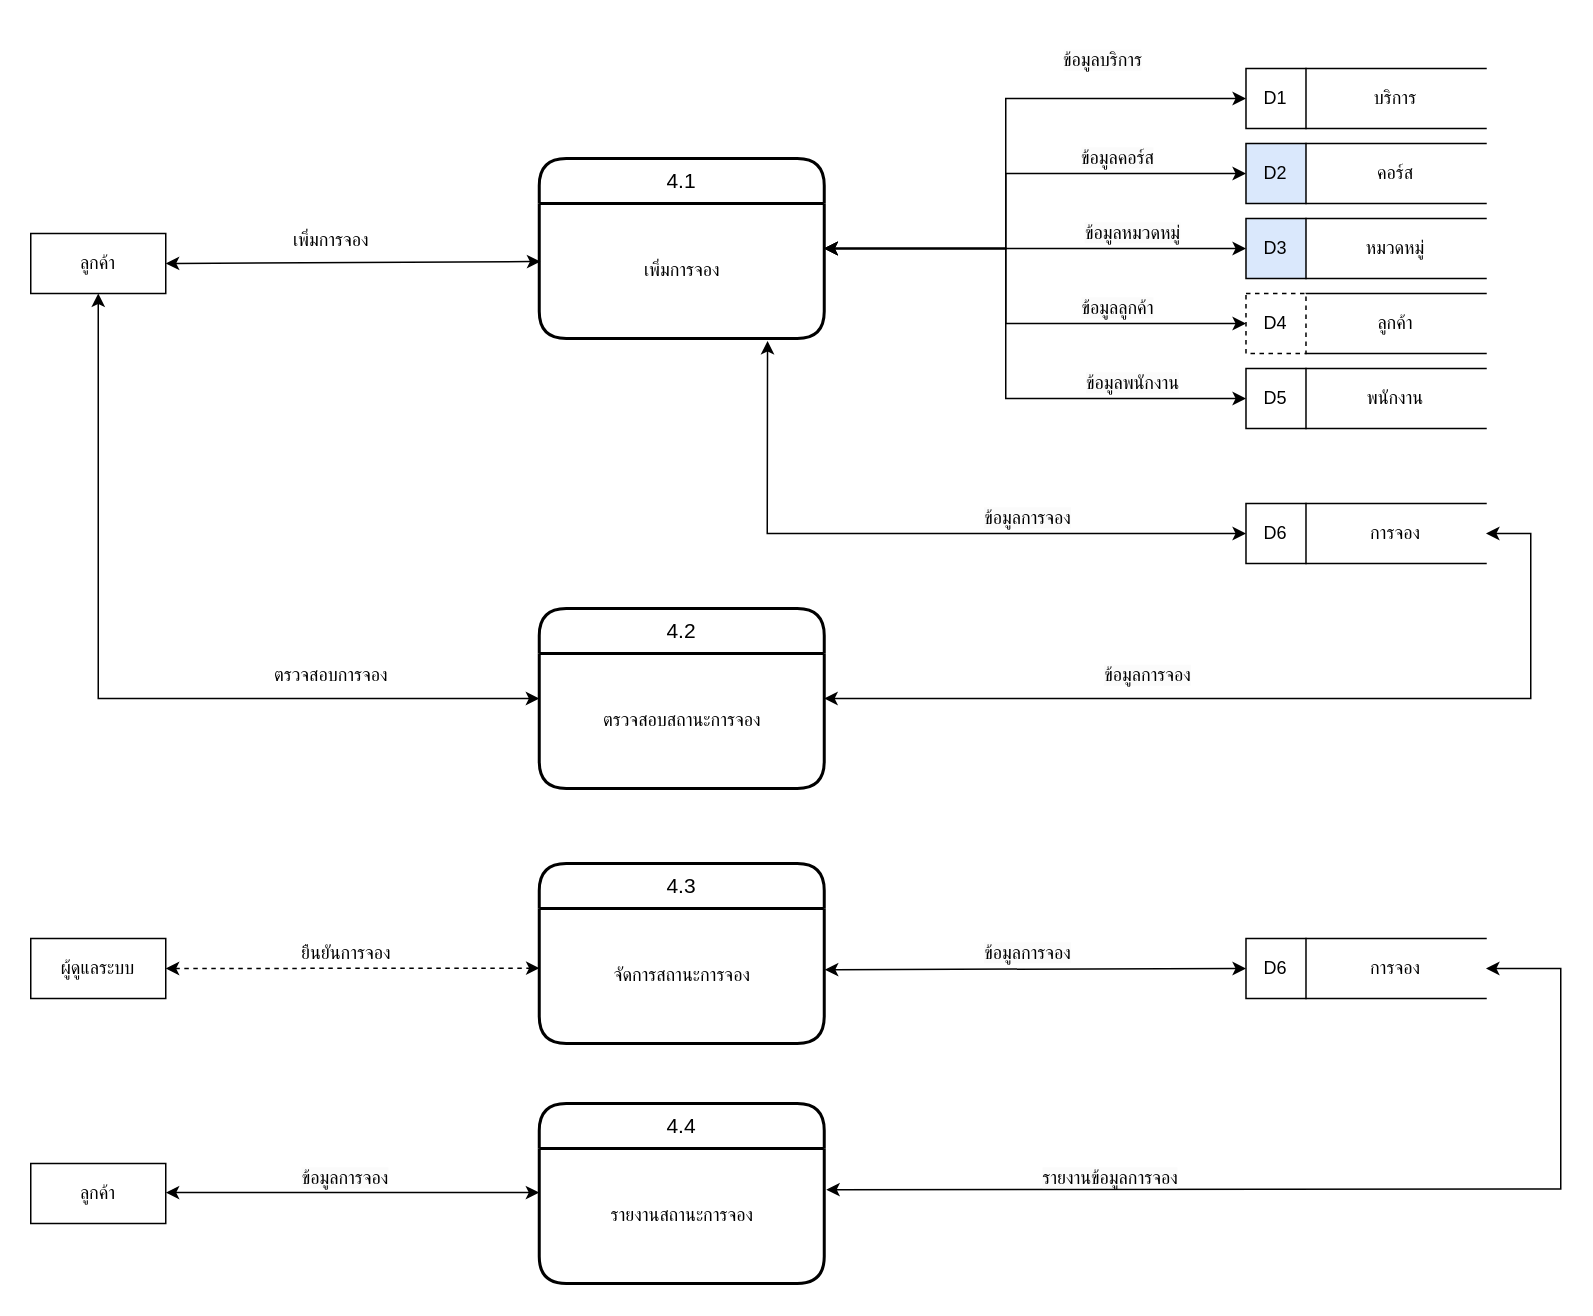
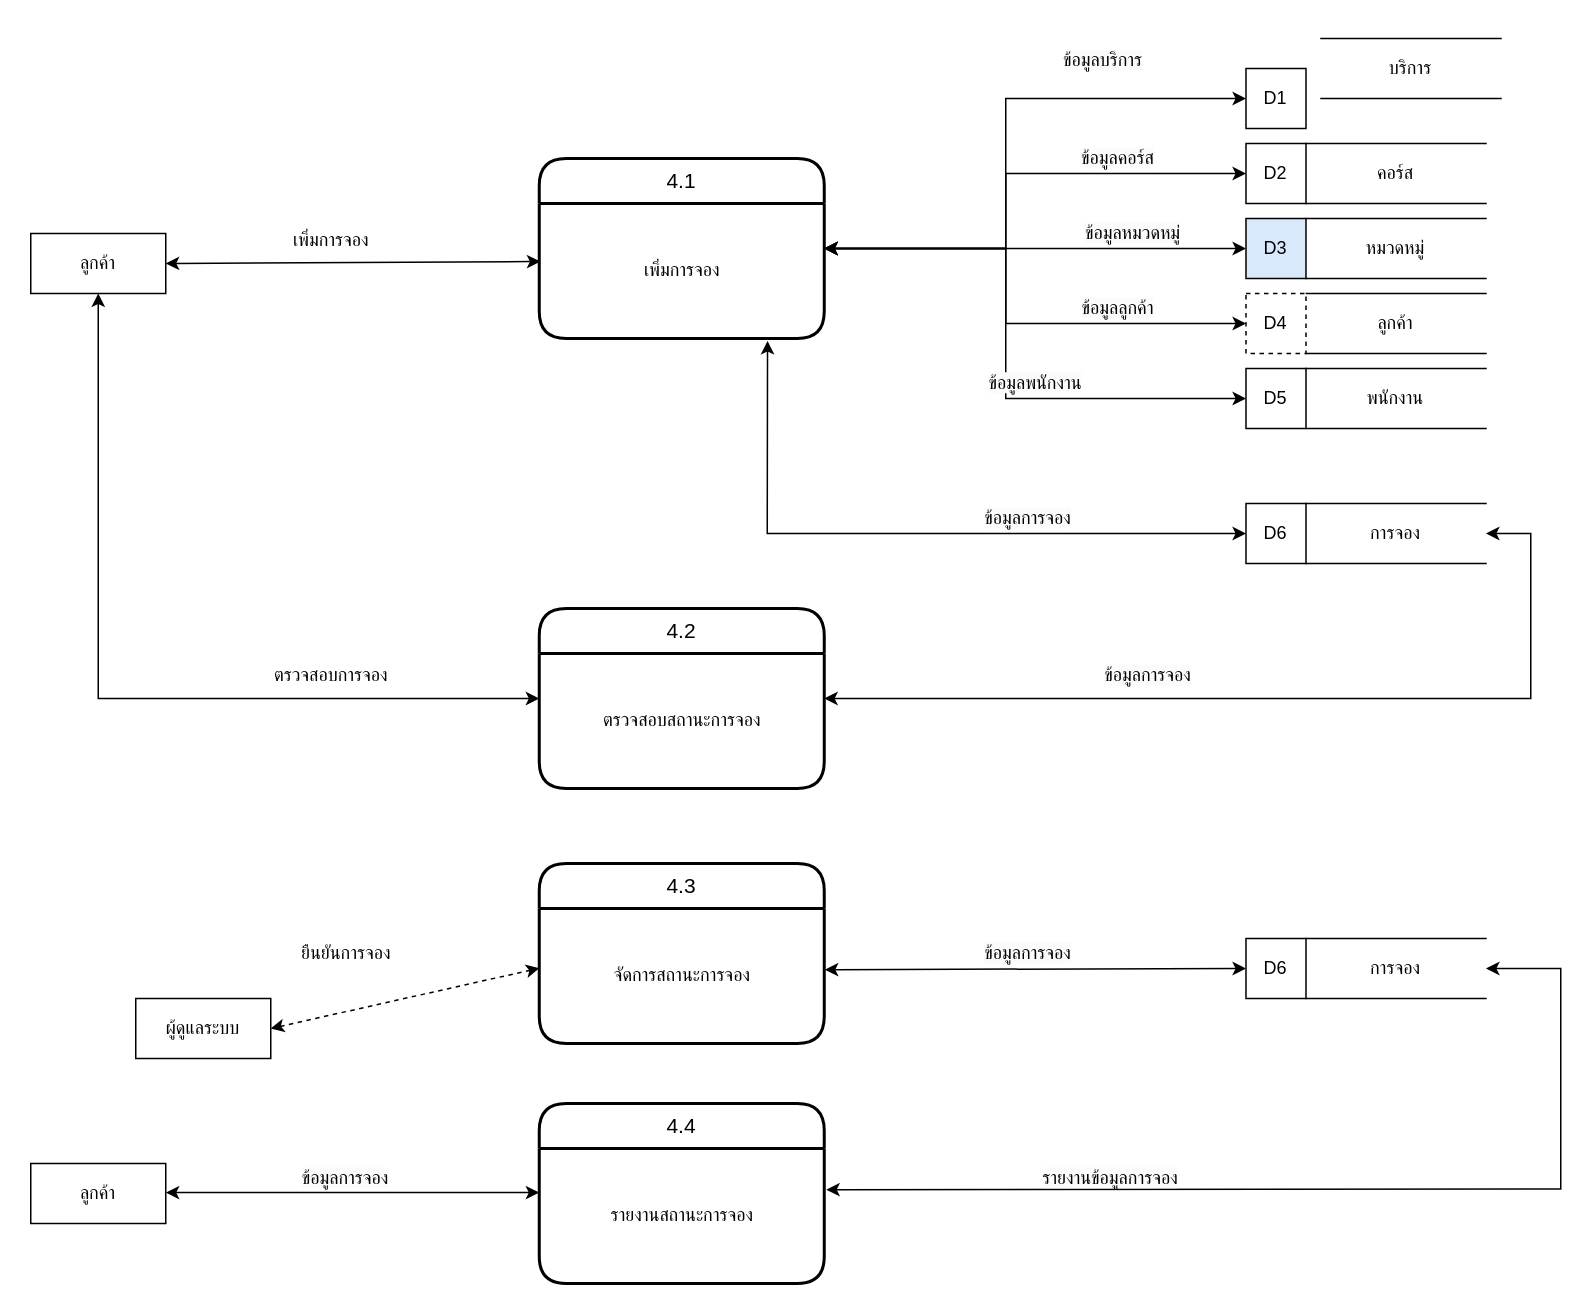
node "บริการ": moved (1396, 98) -> (1411, 68)
node "D2": fillcolor #dae8fc -> #ffffff
node "ข้อมูลพนักงาน": moved (1133, 383) -> (1036, 383)
node "ผู้ดูแลระบบ": moved (98, 968) -> (203, 1028)
